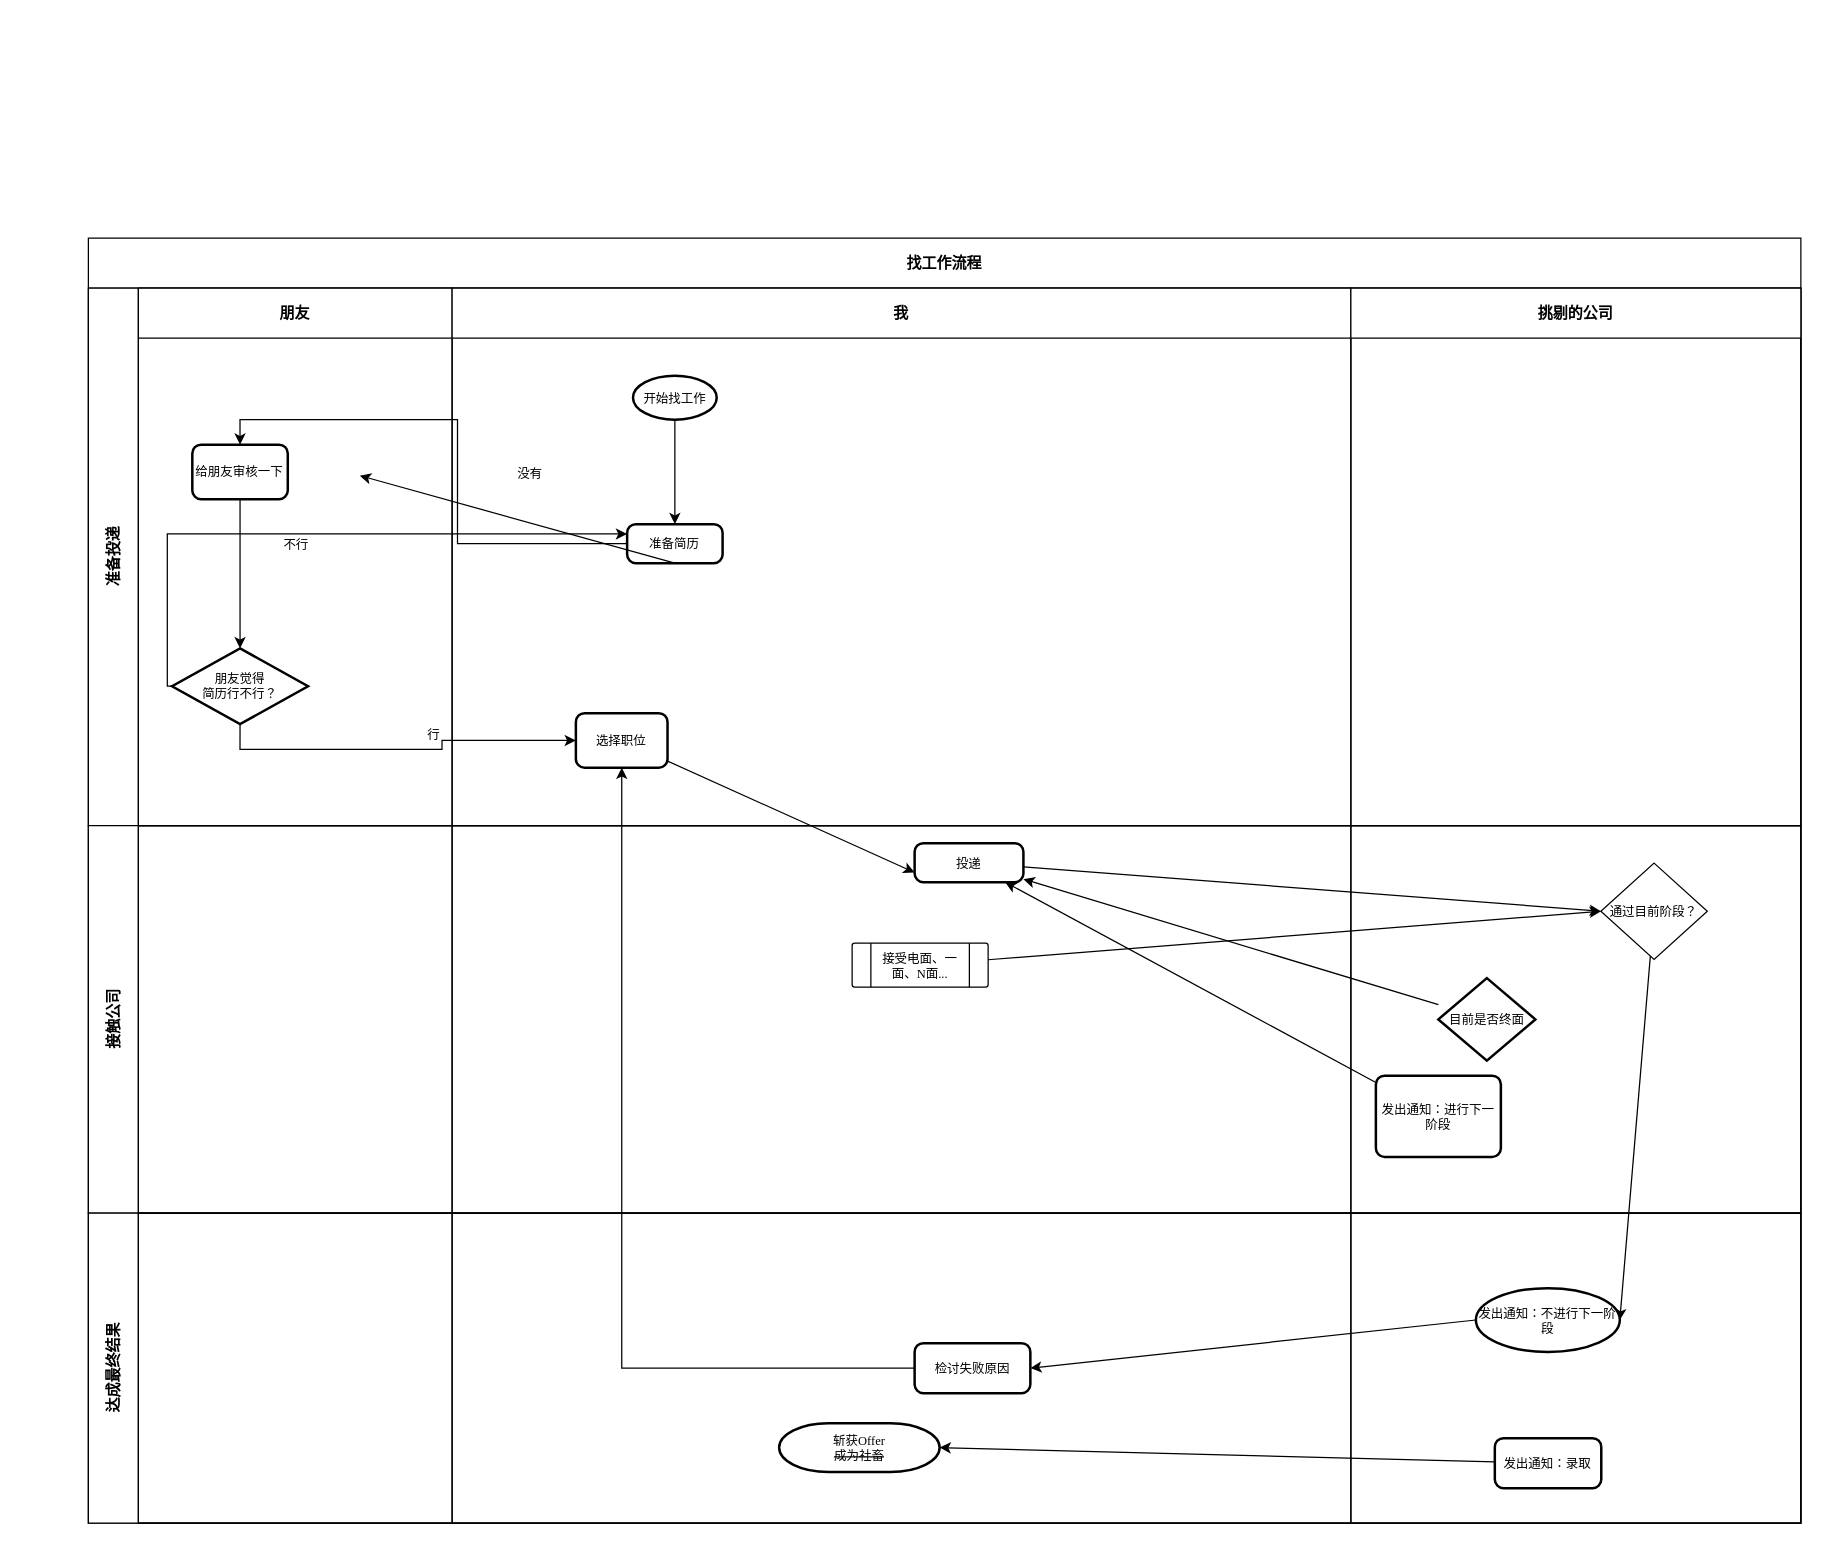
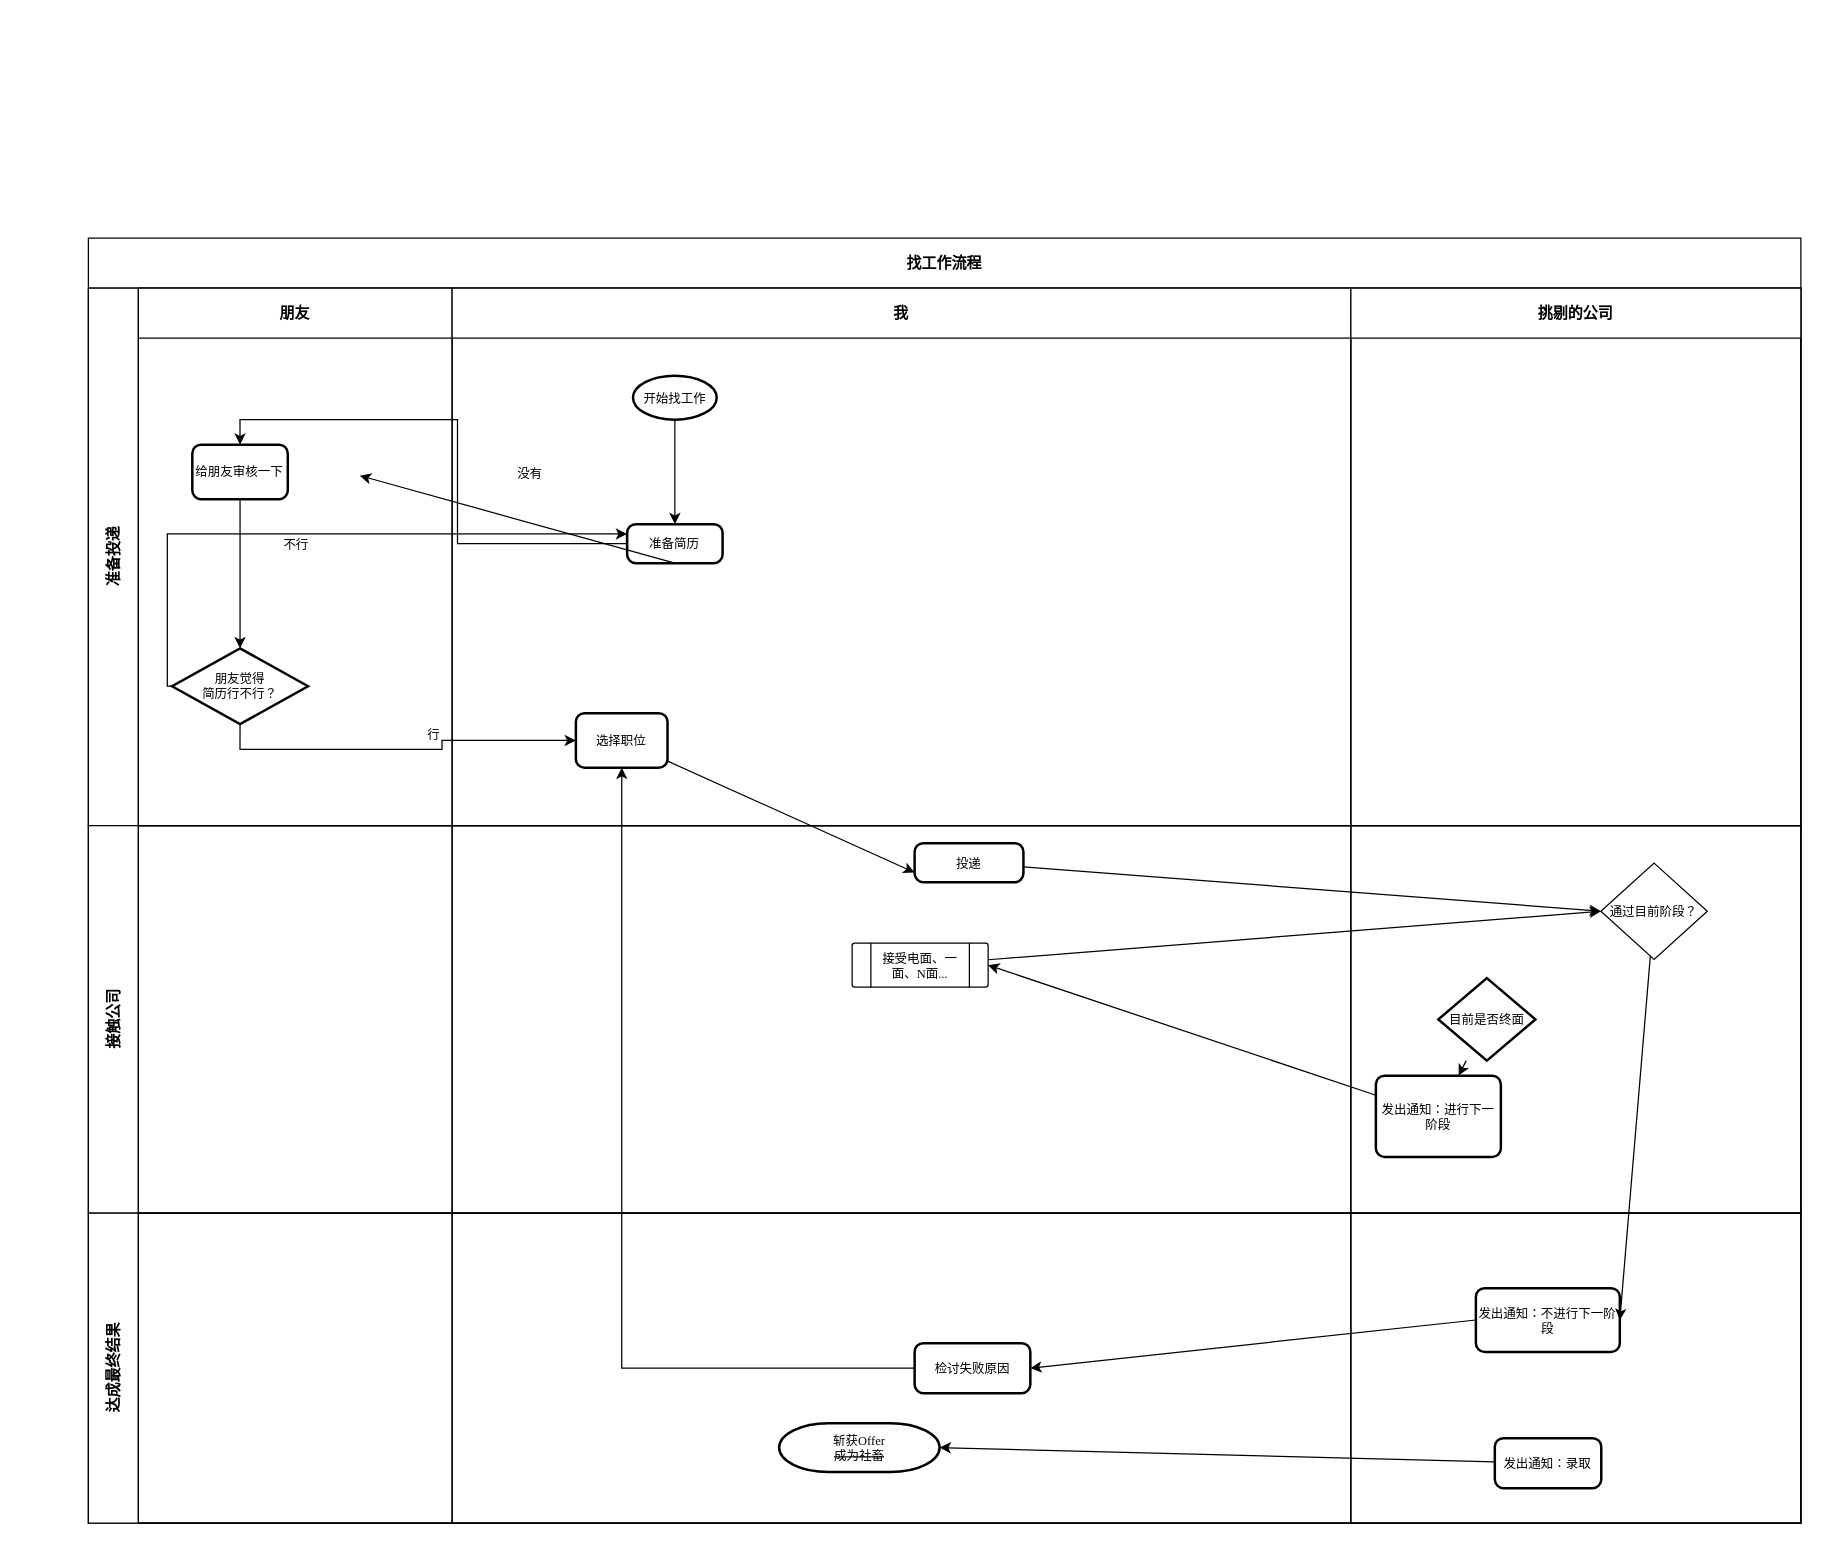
edge "目前是否终面" -> "投递": now "目前是否终面" -> "发出通知：进行下一阶段"
edge "发出通知：进行下一阶段" -> "投递": now "发出通知：进行下一阶段" -> "接受电面、一面、N面..."
node "发出通知：不进行下一阶段": shape ellipse -> rounded rectangle
